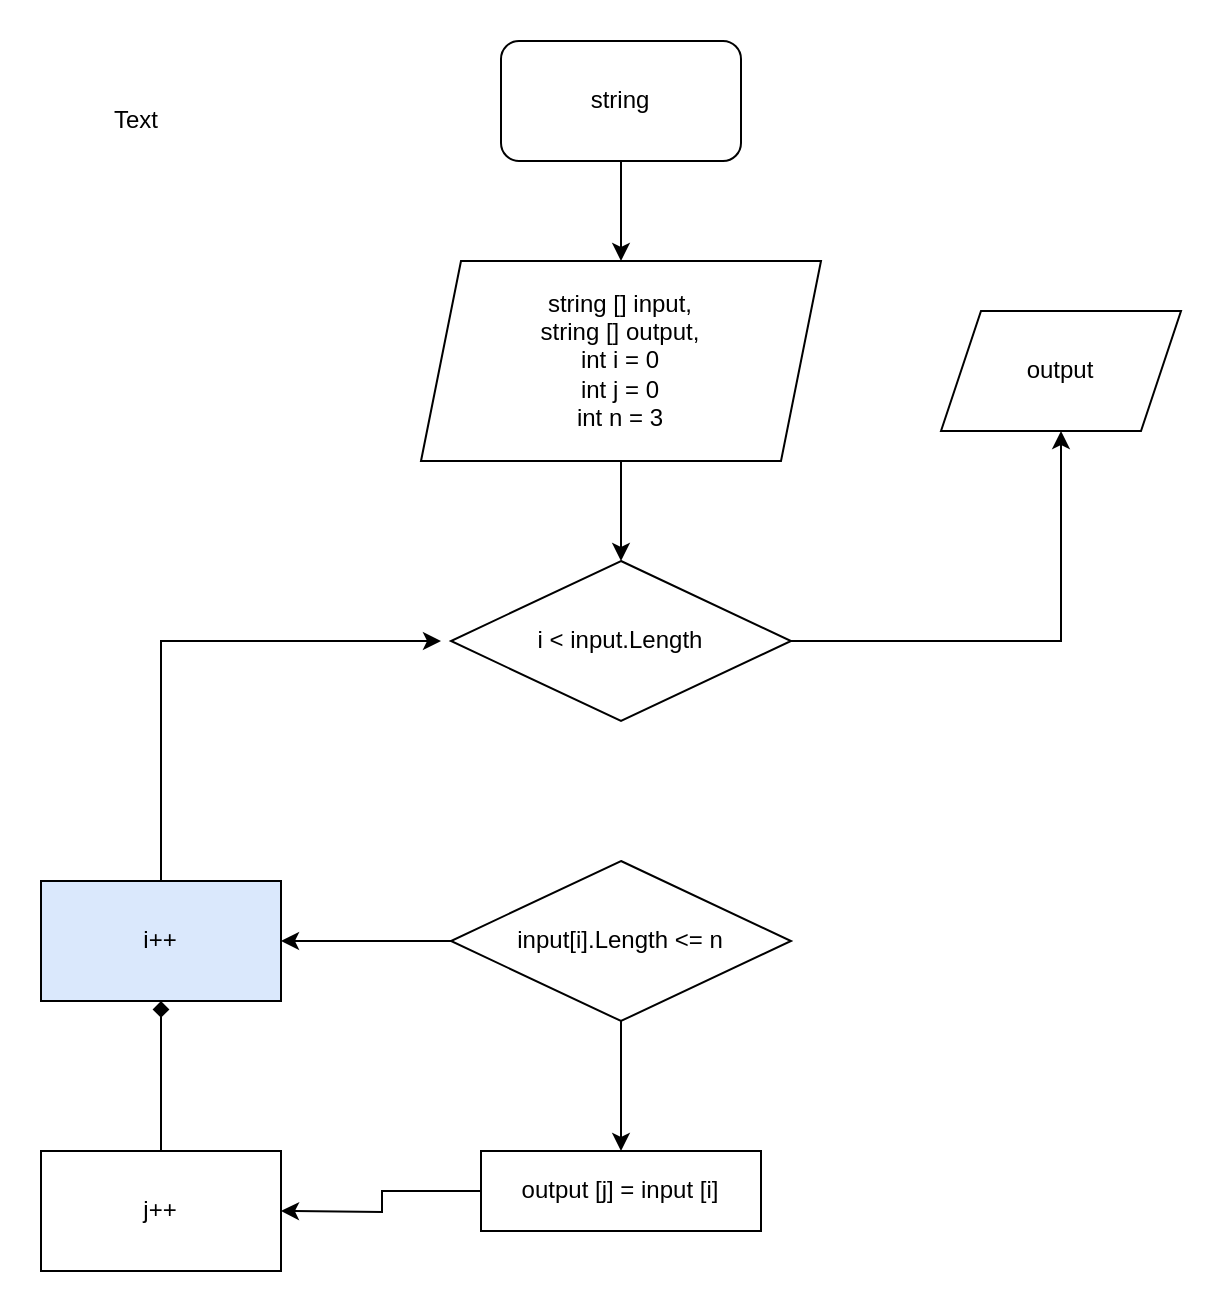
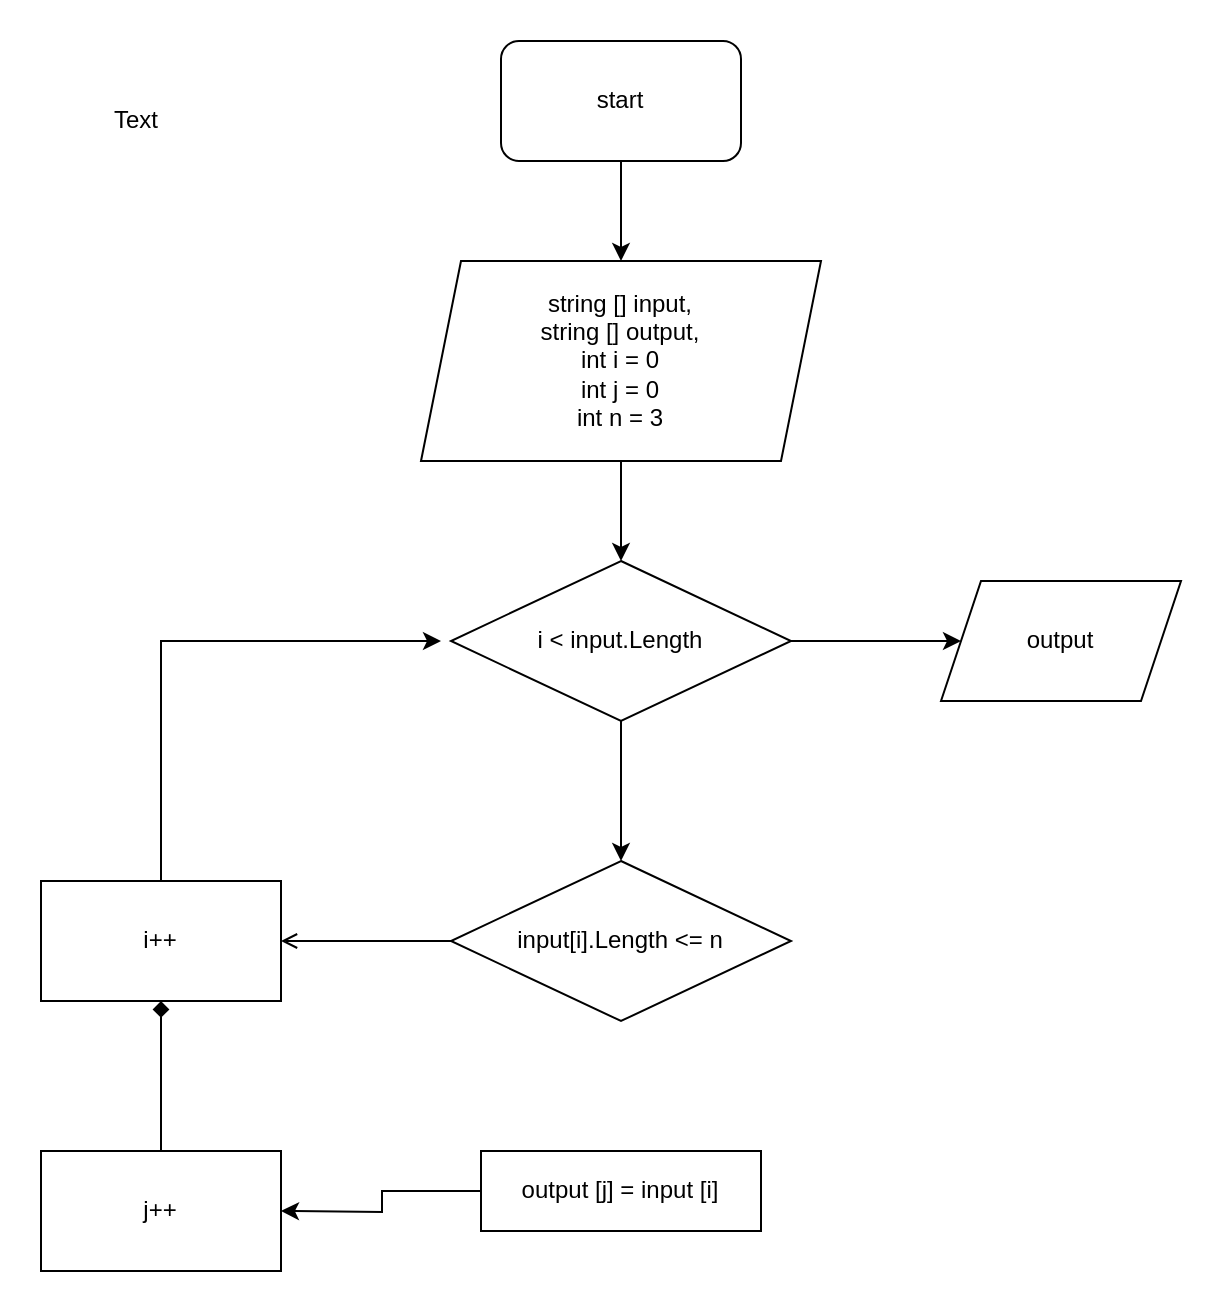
node "string": label "string" -> "start"
node "output": moved (1061, 371) -> (1061, 641)
edge "i < input.Length" -> "input[i].Length <= n": added
node "i++": fillcolor #dae8fc -> #ffffff
edge "input[i].Length <= n" -> "i++": arrowhead classic -> open
edge "input[i].Length <= n" -> "output [j] = input [i]": removed
